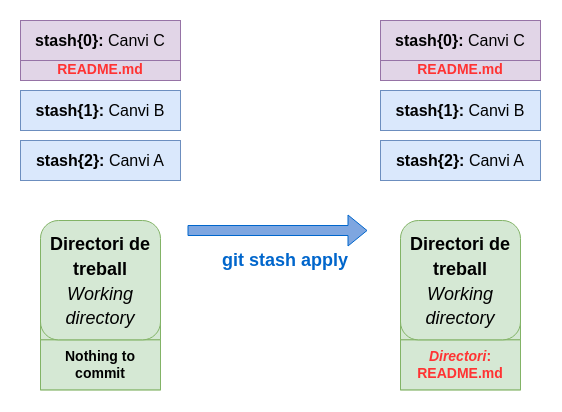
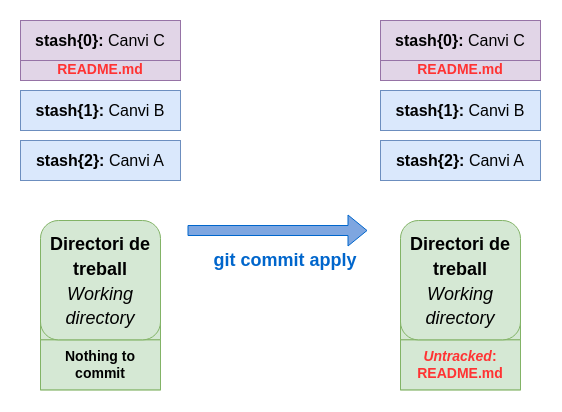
node "git stash apply": label "git stash apply" -> "git commit apply"
node "Directori: README.md": label "Directori: README.md" -> "Untracked: README.md"
